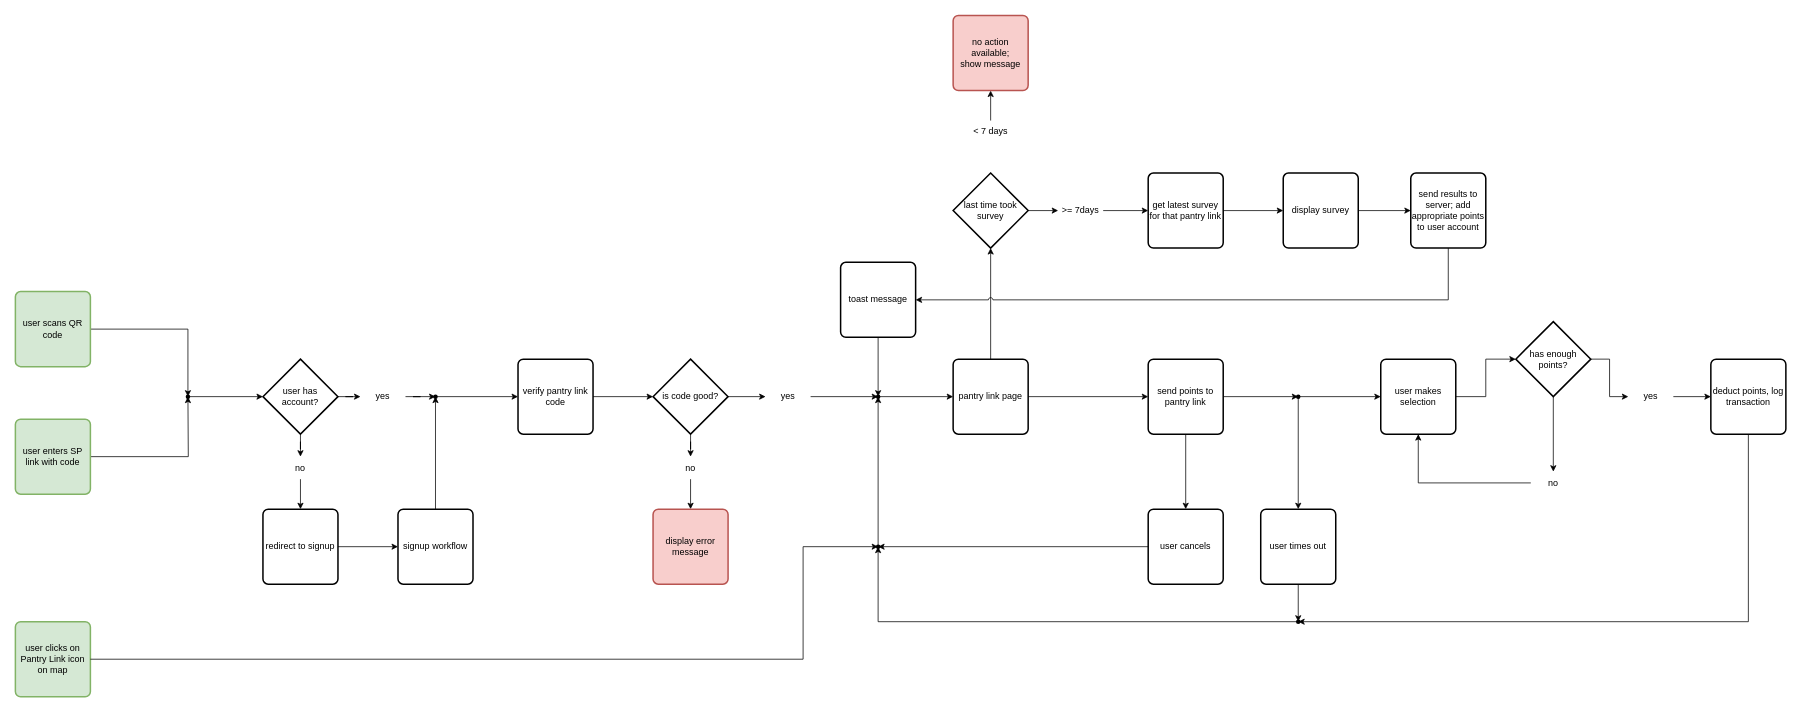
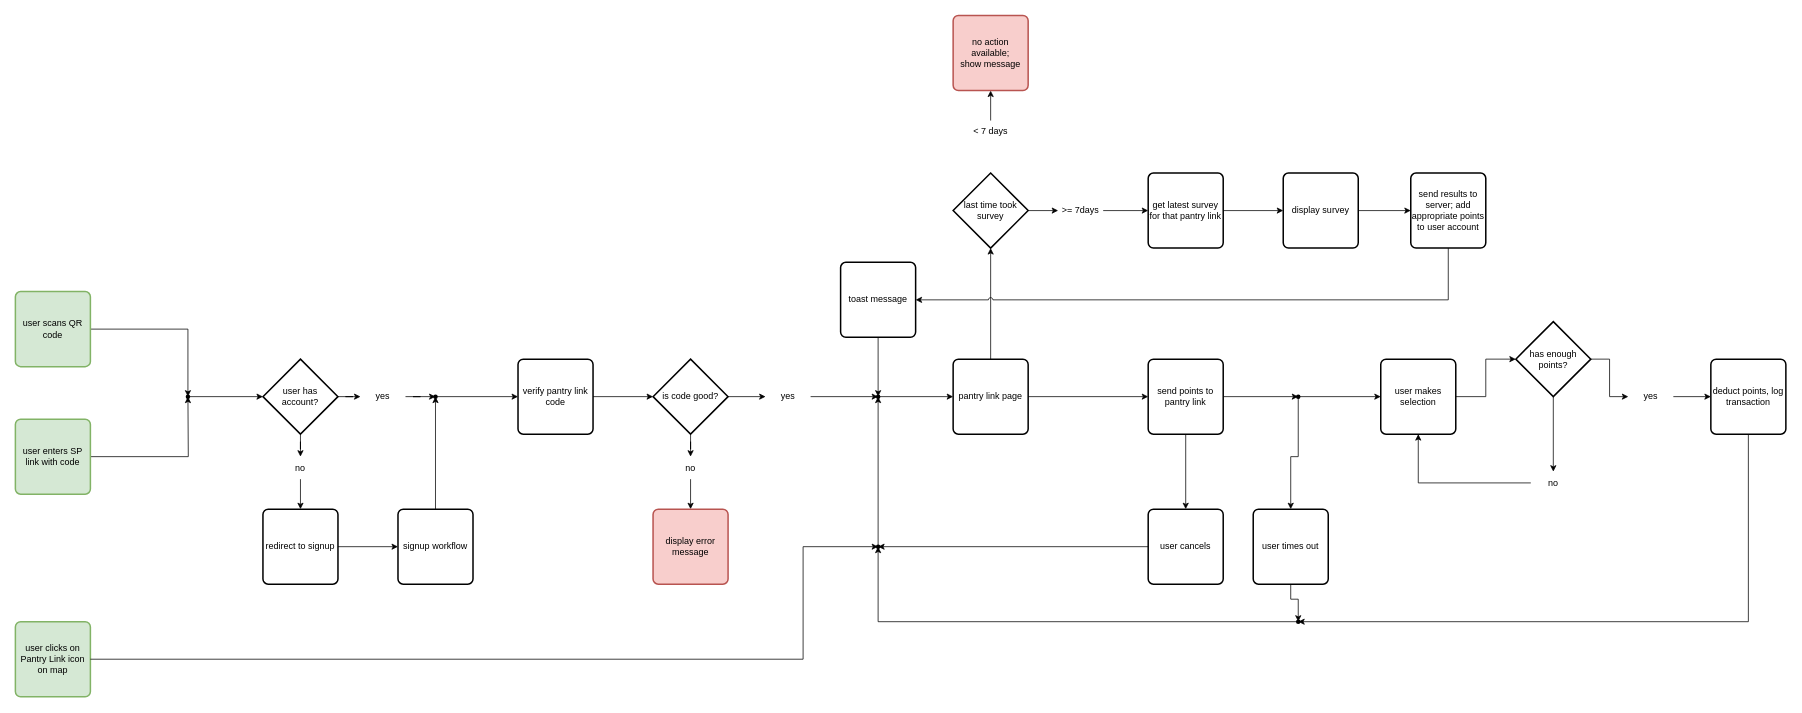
node "user times out": moved (1298, 546) -> (1290, 546)
